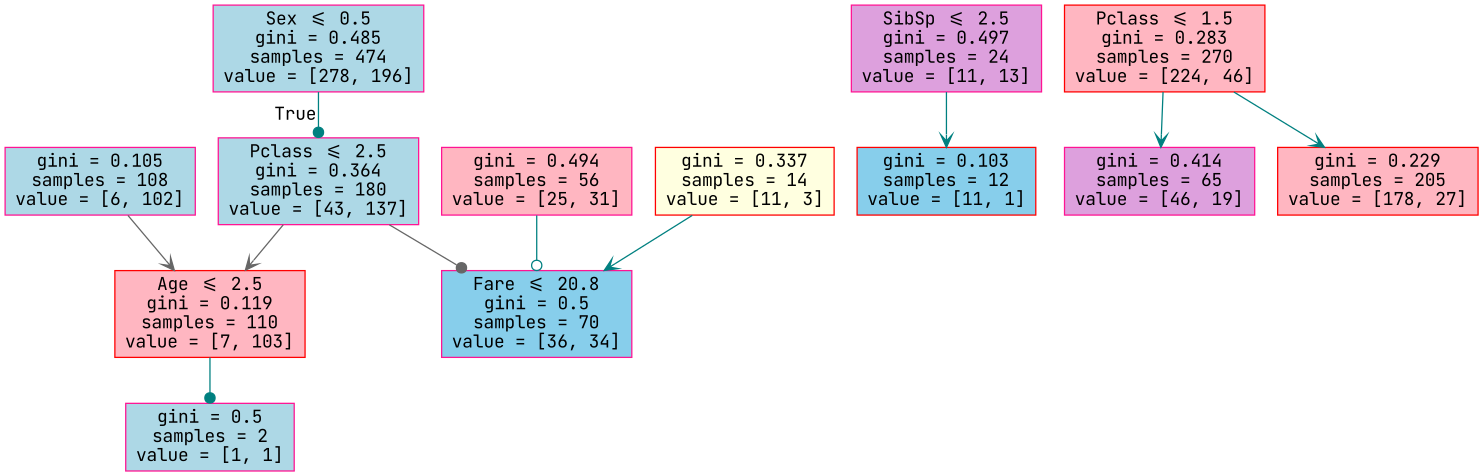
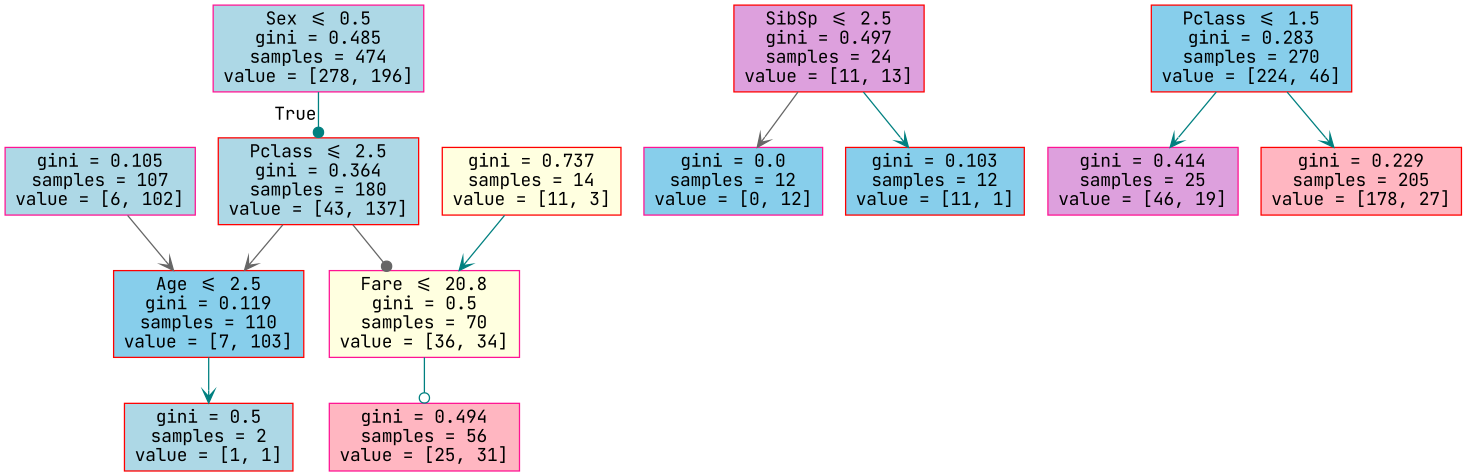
node "SibSp <= 2.5 gini = 0.497 samples = 24 value = [11, 13]": color deeppink -> red
node "Pclass <= 1.5 gini = 0.283 samples = 270 value = [224, 46]": fillcolor lightpink -> skyblue
node "gini = 0.105 samples = 108 value = [6, 102]": label "gini = 0.105 samples = 108 value = [6, 102]" -> "gini = 0.105 samples = 107 value = [6, 102]"
node "Pclass <= 2.5 gini = 0.364 samples = 180 value = [43, 137]": color deeppink -> red
node "gini = 0.0 samples = 12 value = [0, 12]": added
node "gini = 0.337 samples = 14 value = [11, 3]": label "gini = 0.337 samples = 14 value = [11, 3]" -> "gini = 0.737 samples = 14 value = [11, 3]"
node "gini = 0.414 samples = 65 value = [46, 19]": label "gini = 0.414 samples = 65 value = [46, 19]" -> "gini = 0.414 samples = 25 value = [46, 19]"
edge "gini = 0.494 samples = 56 value = [25, 31]" -> "Fare <= 20.8 gini = 0.5 samples = 70 value = [36, 34]": reversed
node "Age <= 2.5 gini = 0.119 samples = 110 value = [7, 103]": fillcolor lightpink -> skyblue
node "Fare <= 20.8 gini = 0.5 samples = 70 value = [36, 34]": fillcolor skyblue -> lightyellow
edge "Age <= 2.5 gini = 0.119 samples = 110 value = [7, 103]" -> "gini = 0.5 samples = 2 value = [1, 1]": arrowhead dot -> vee
node "gini = 0.5 samples = 2 value = [1, 1]": color deeppink -> red
